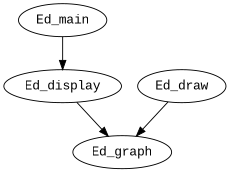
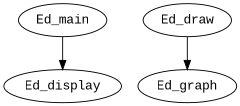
edge "Ed_display" -> "Ed_graph": removed
